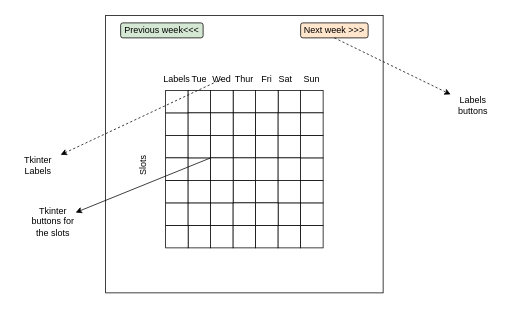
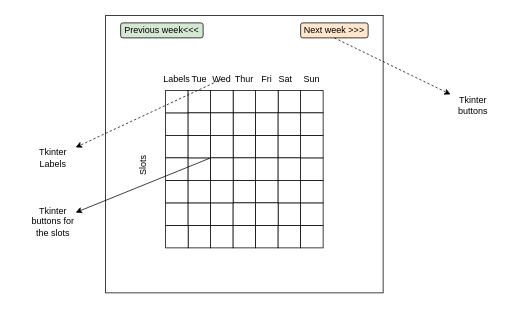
node "Labels buttons": label "Labels buttons" -> "Tkinter buttons"
node "Tkinter Labels": moved (38, 165) -> (53, 158)
